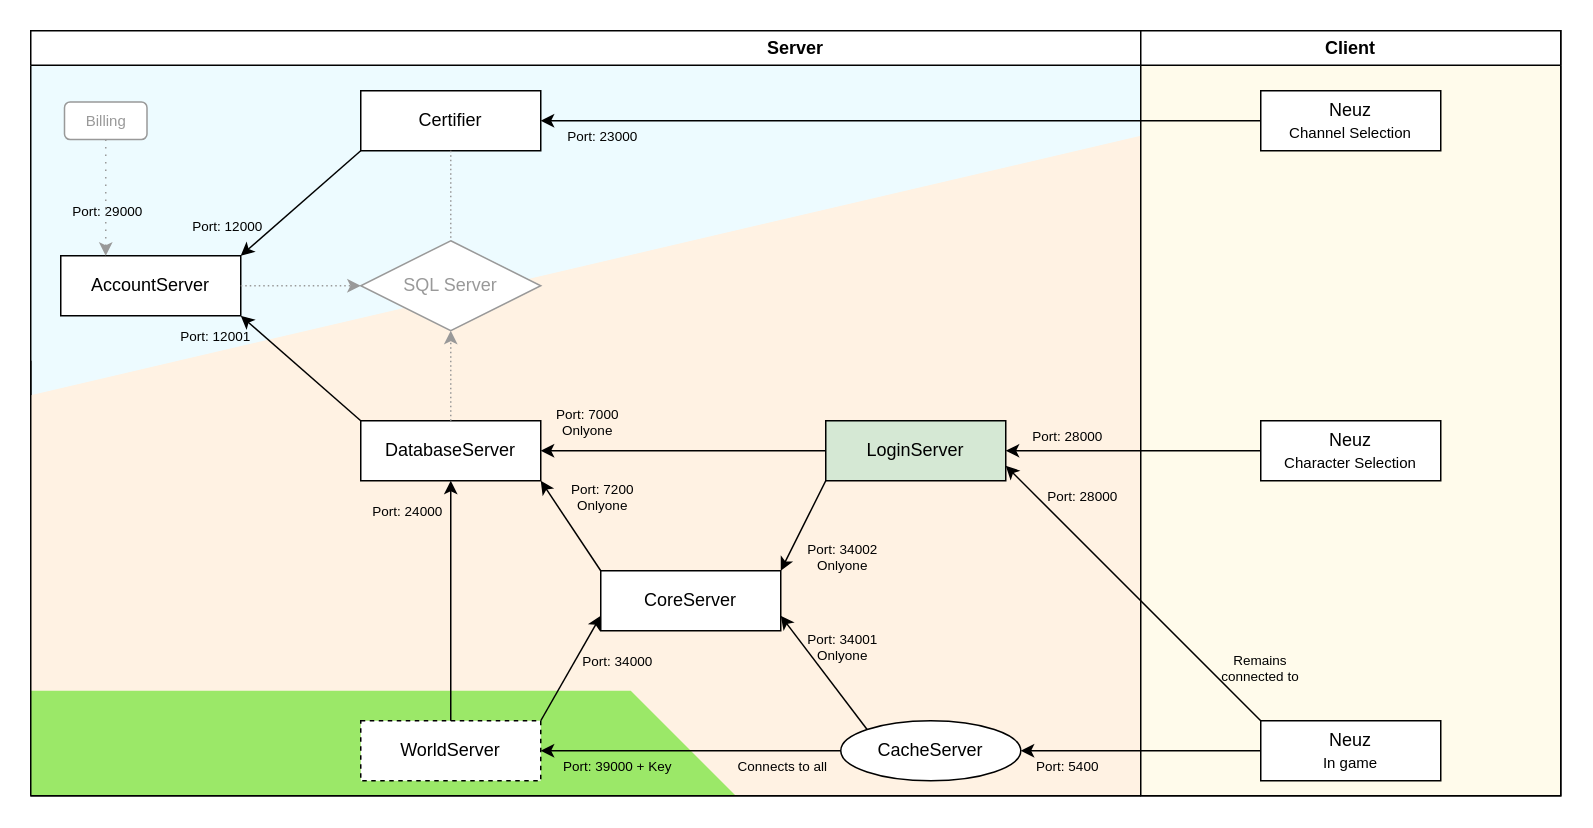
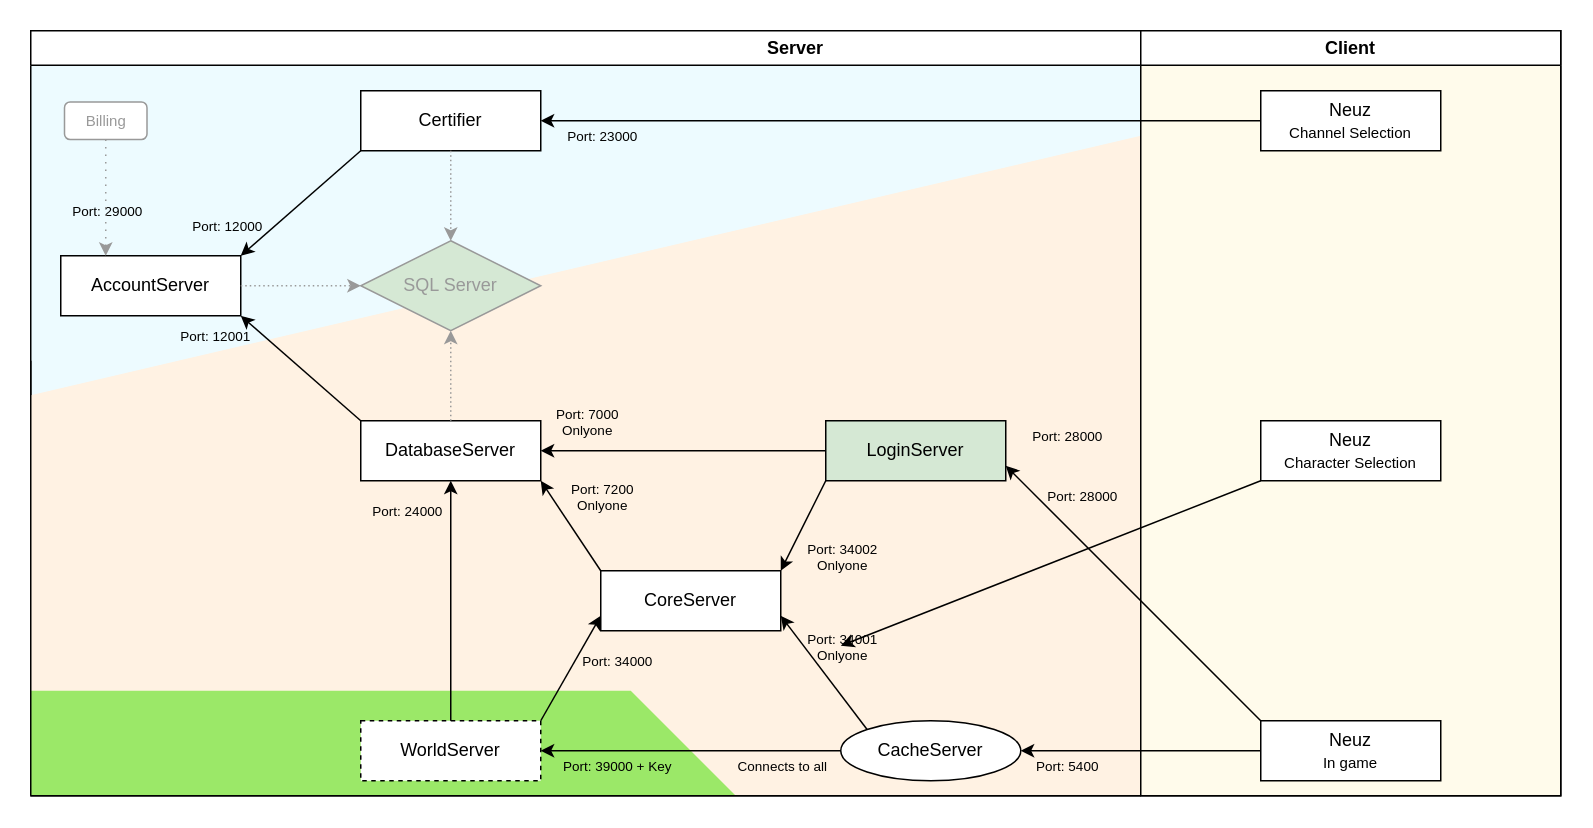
edge "Certifier" -- "SQL Server": arrowhead none -> classic
node "SQL Server": fillcolor #ffffff -> #d5e8d4
edge "Neuz Character Selection" -> "LoginServer": now "Neuz Character Selection" -> "Port: 34001 Onlyone"
node "Remains connected to": removed
